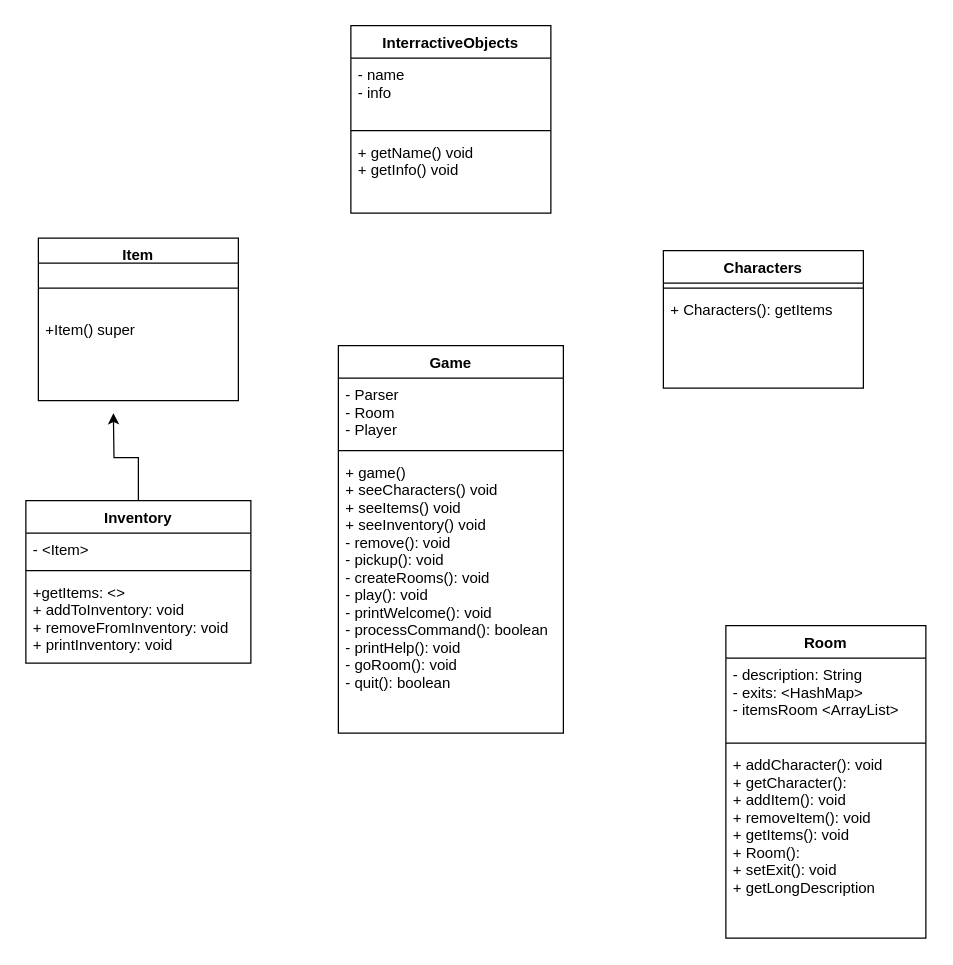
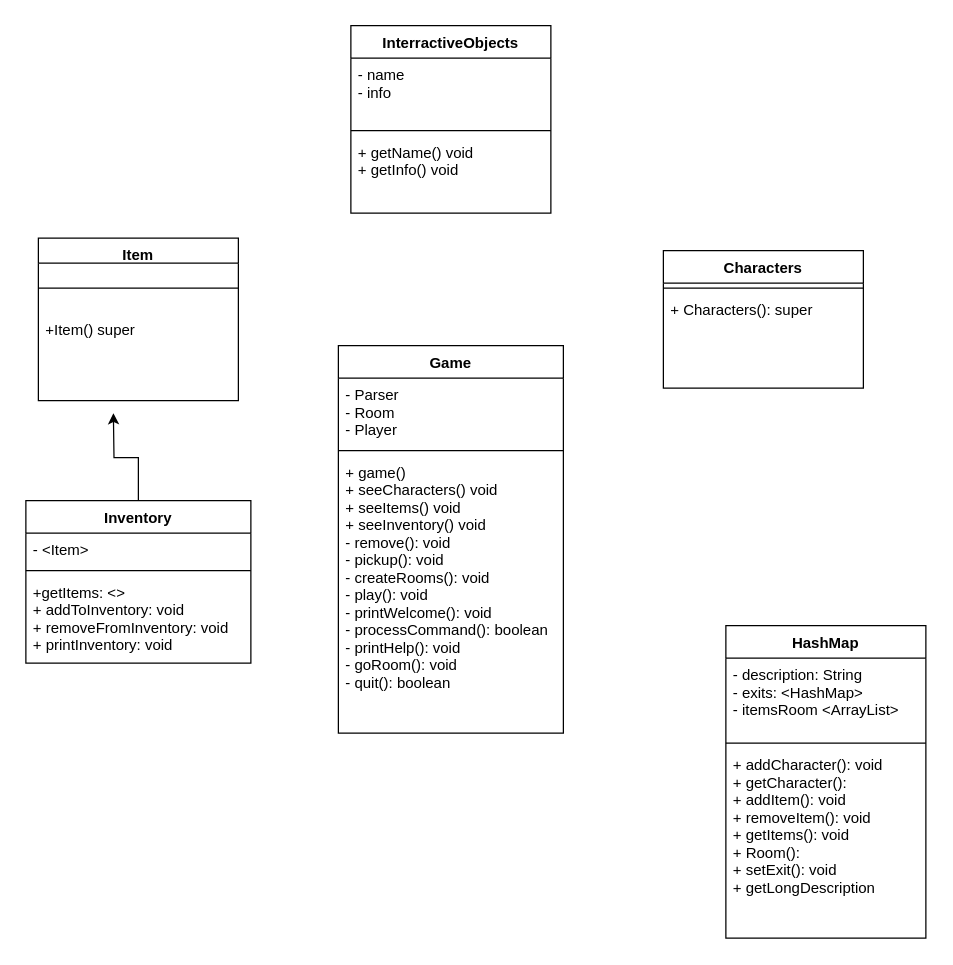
node "+ Characters(): getItems": label "+ Characters(): getItems" -> "+ Characters(): super"
node "Room": label "Room" -> "HashMap"
